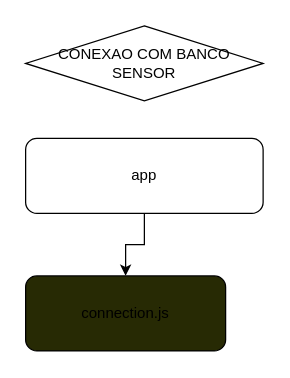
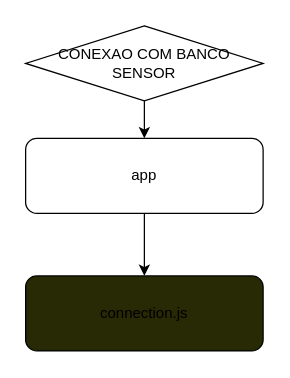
edge "CONEXAO COM BANCO SENSOR" -> "app": added
node "connection.js": size 200x75 -> 238x75
